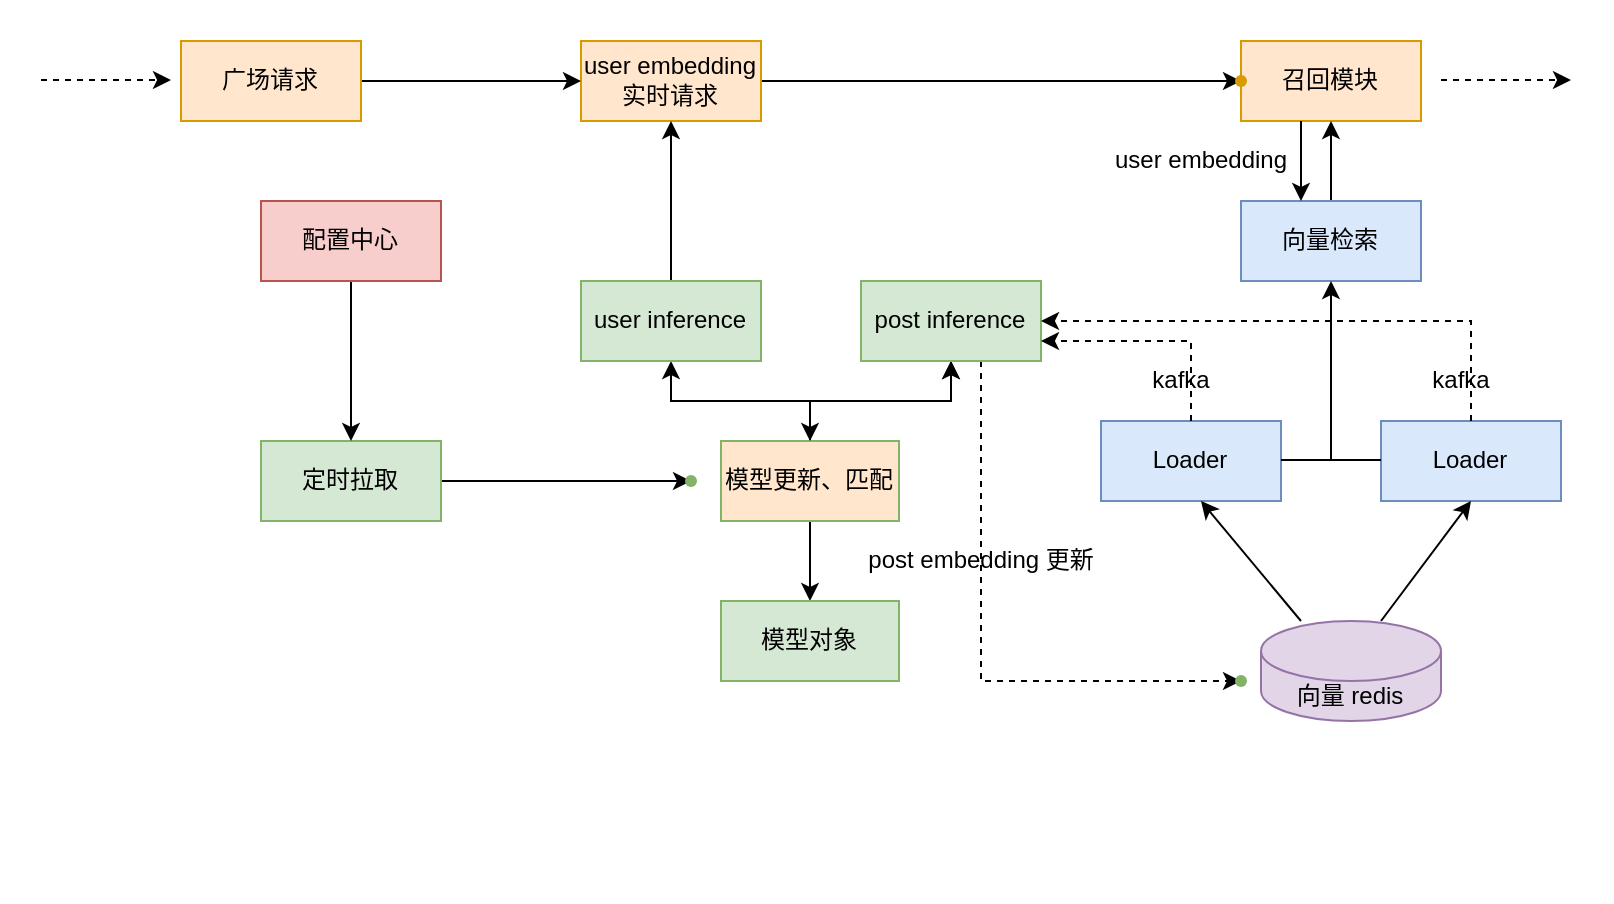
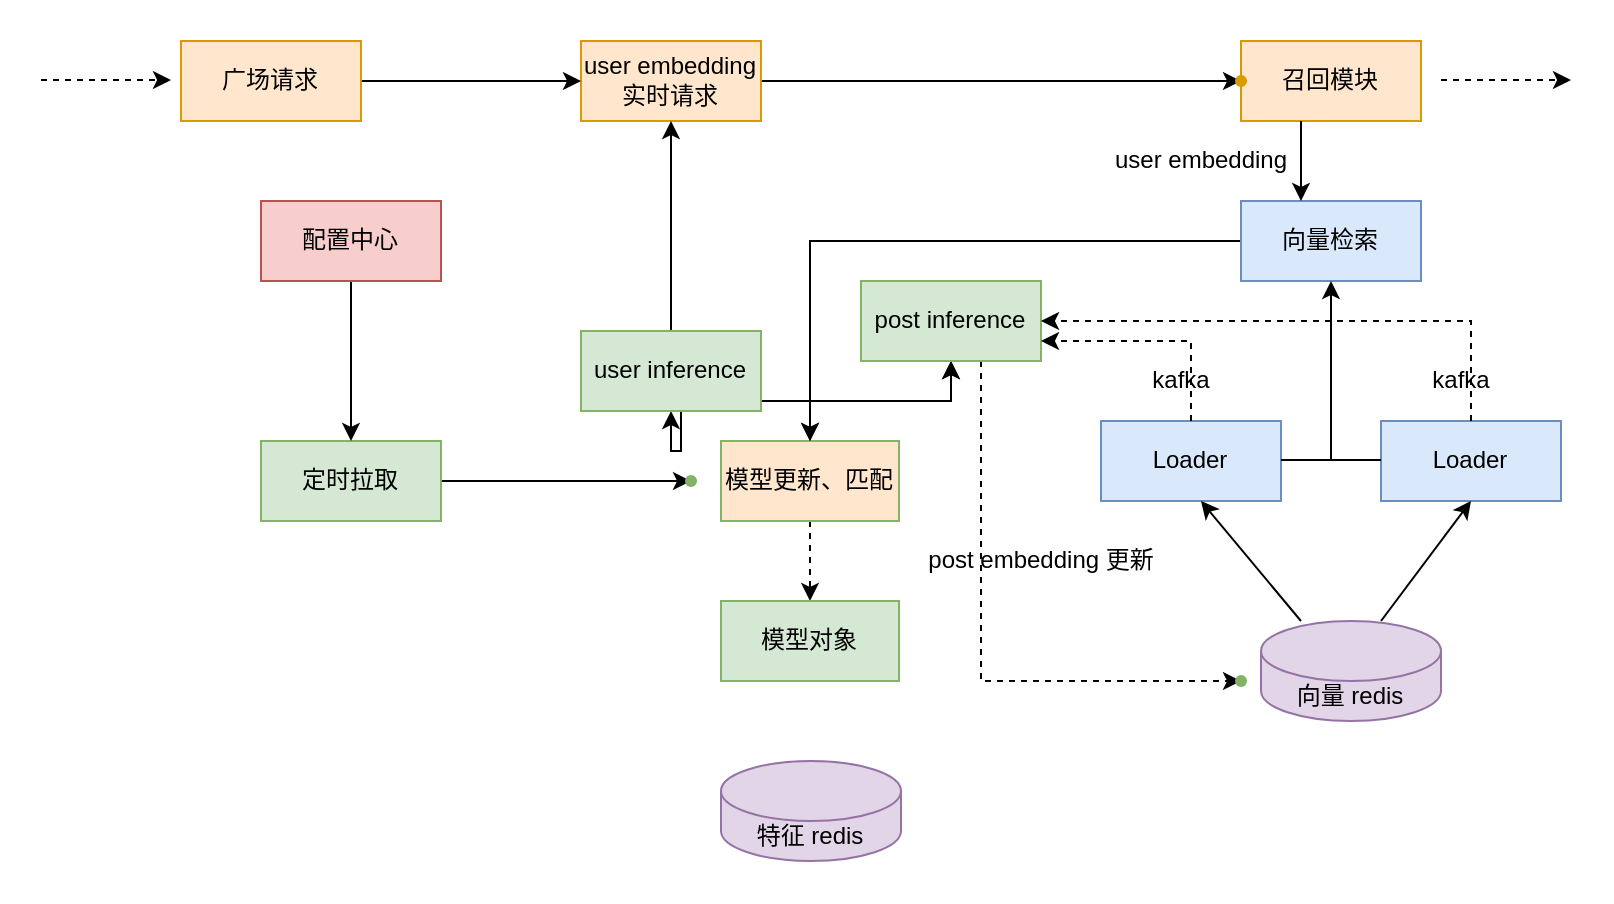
edge "向量检索" -> "召回模块": now "向量检索" -> "模型更新、匹配"
node "user inference": moved (671, 321) -> (671, 371)
edge "模型更新、匹配" -> "模型对象": style solid -> dashed
node "post embedding 更新": moved (981, 561) -> (1041, 561)
node "特征 redis": added
